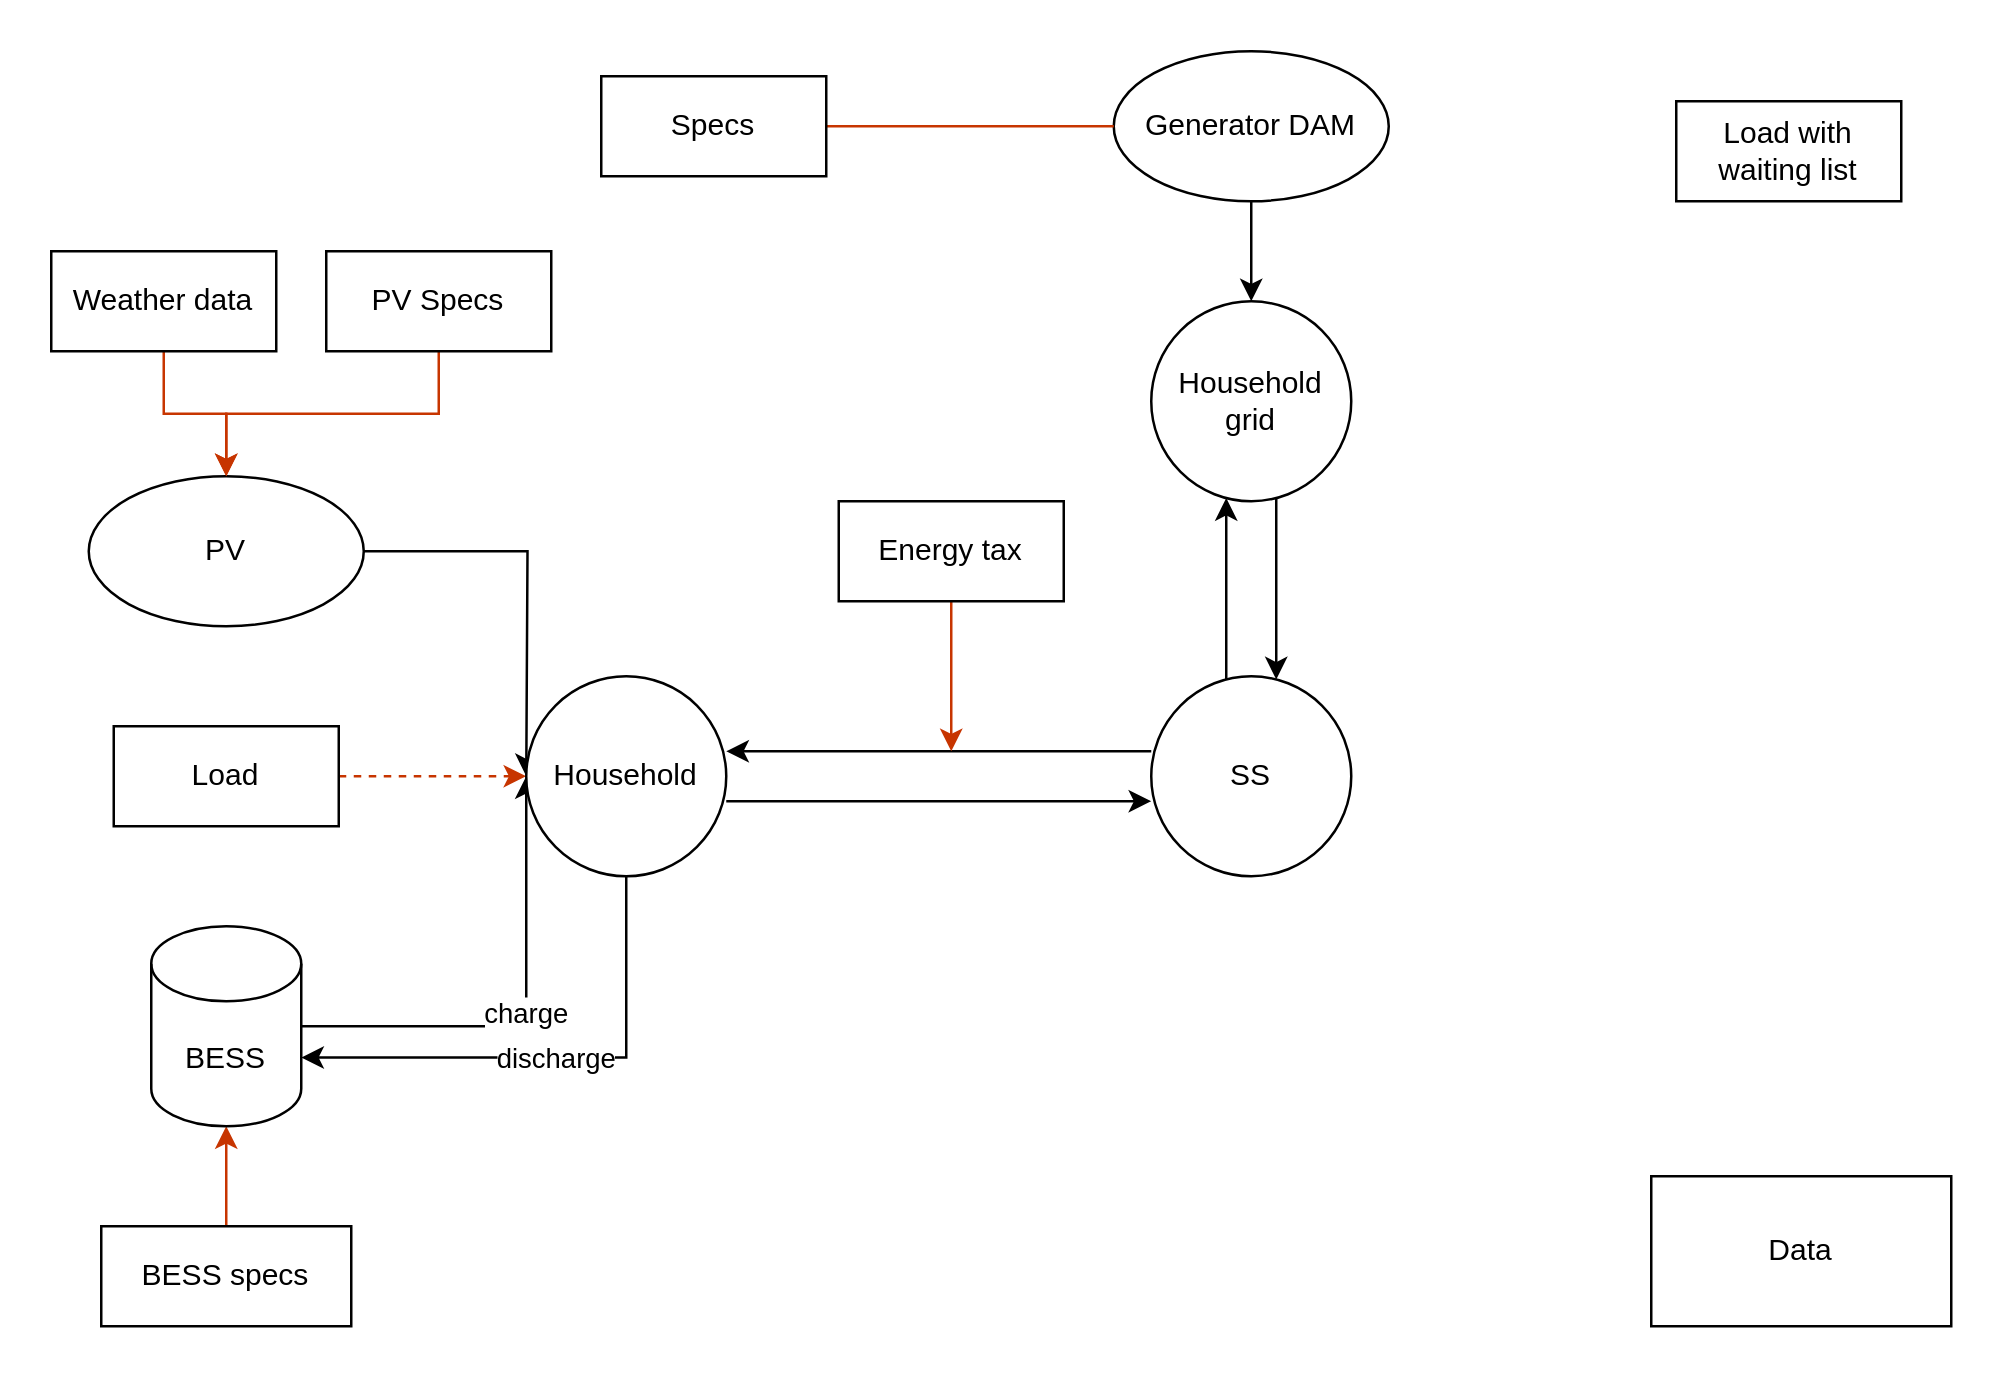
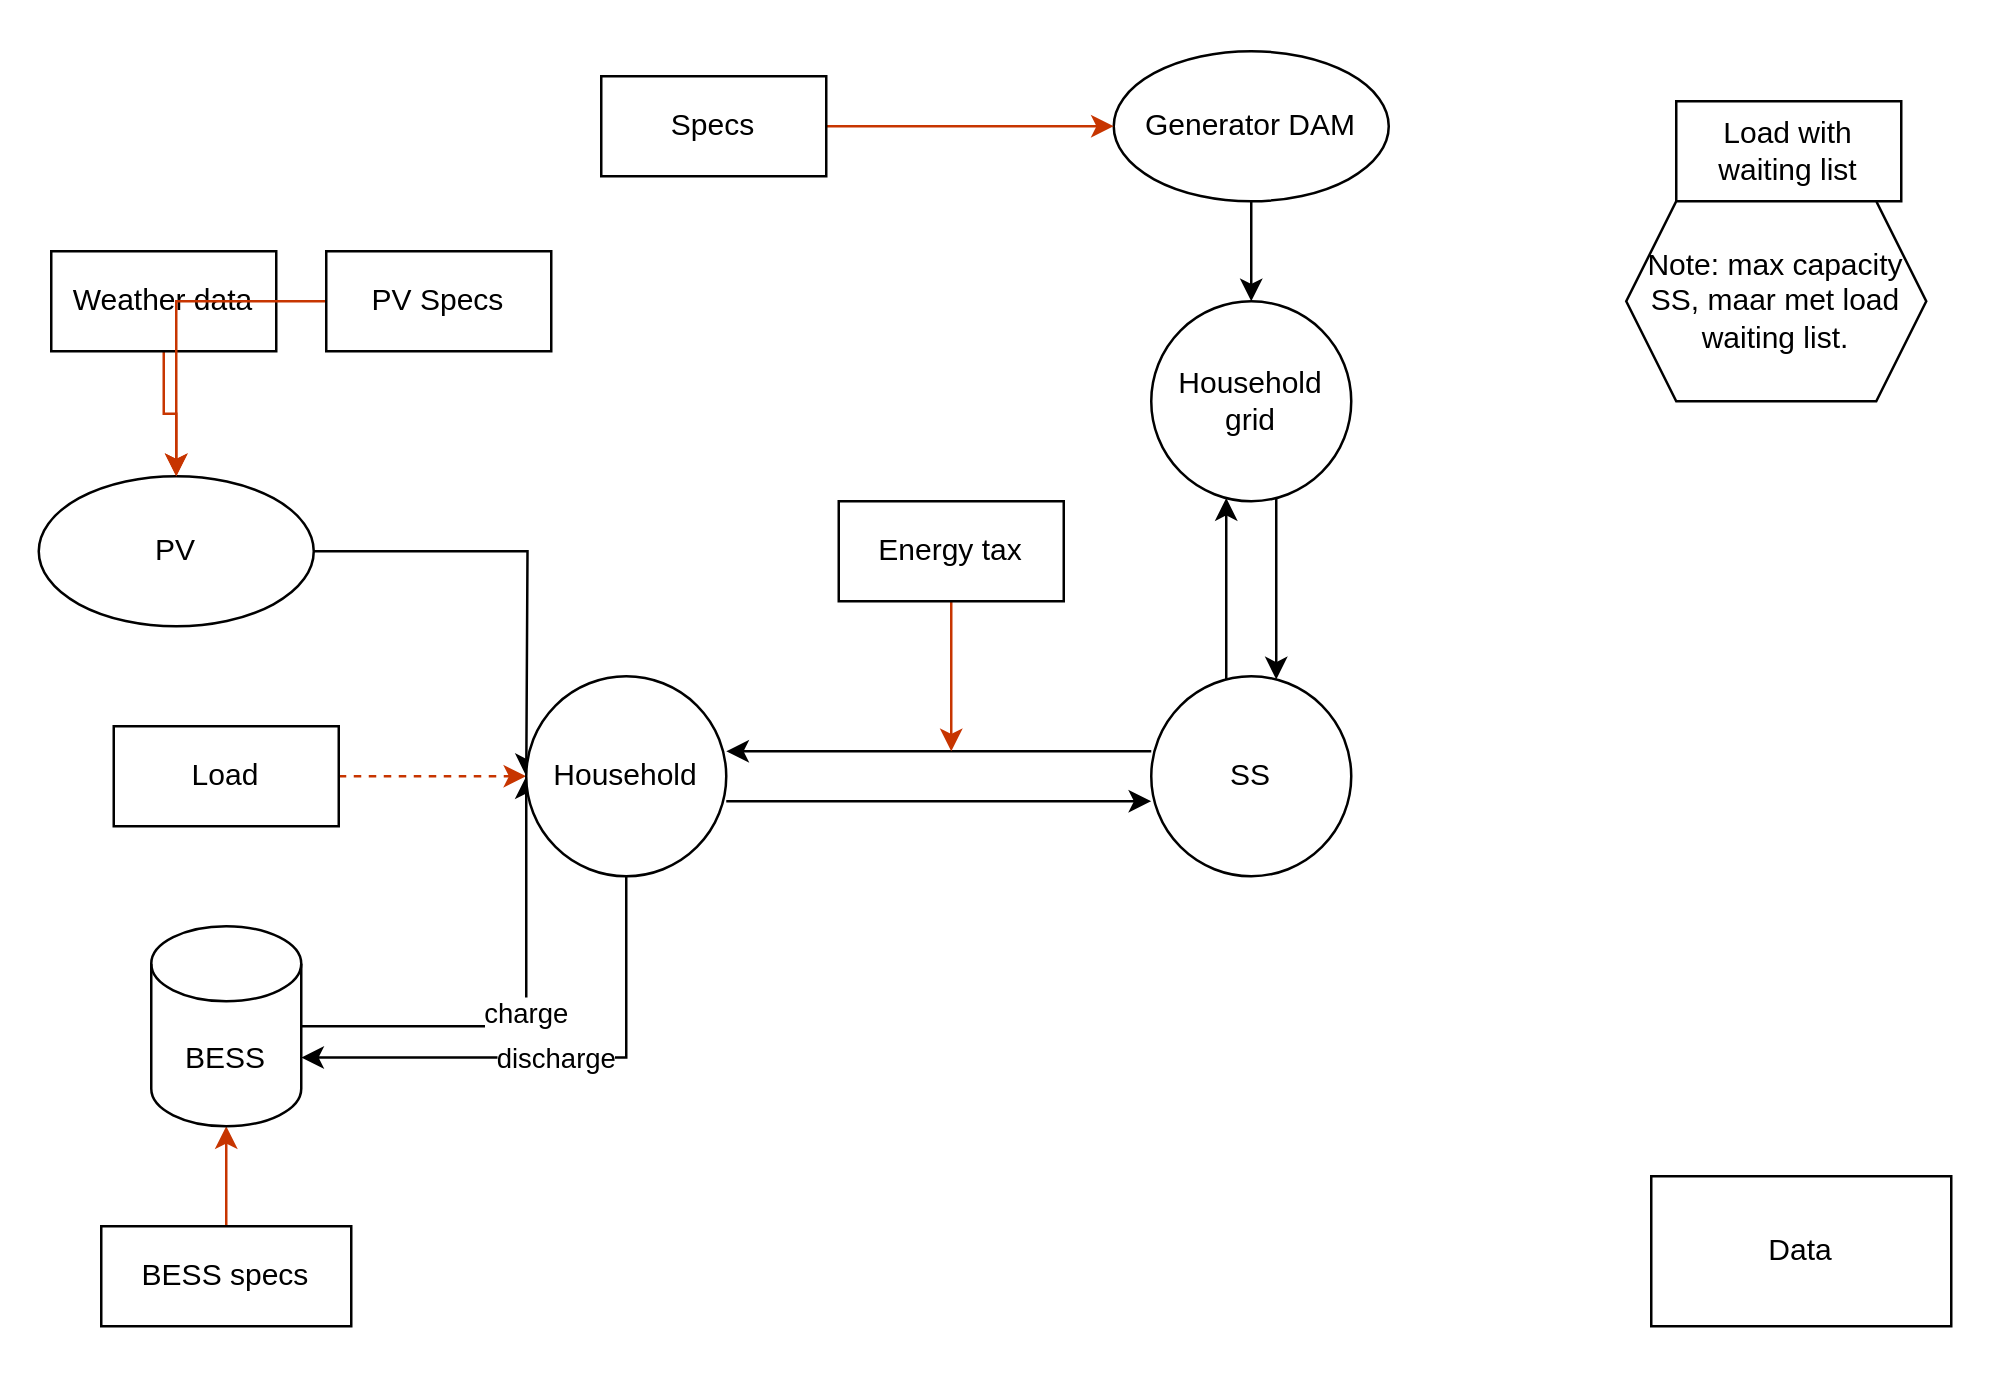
edge "Specs" -- "Generator DAM": arrowhead none -> classic
node "Note: max capacity SS, maar met load waiting list.": added
node "PV": moved (226, 551) -> (176, 551)
